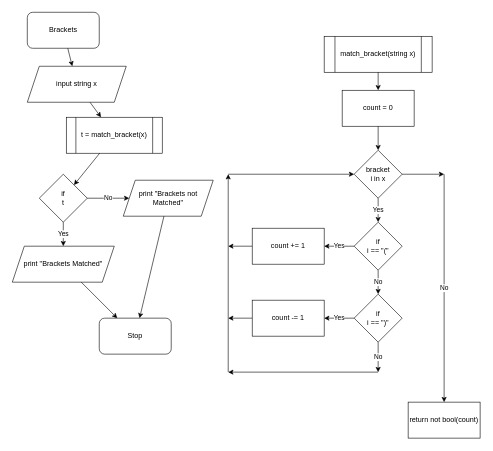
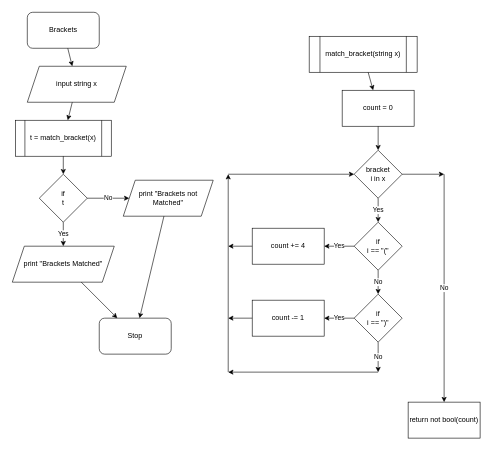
node "match_bracket(string x)": moved (378, 54) -> (363, 54)
node "t = match_bracket(x)": moved (114, 135) -> (63, 138)
node "count += 1": label "count += 1" -> "count += 4"
